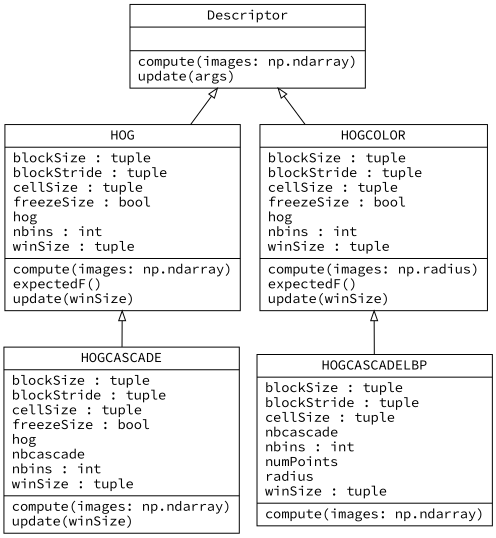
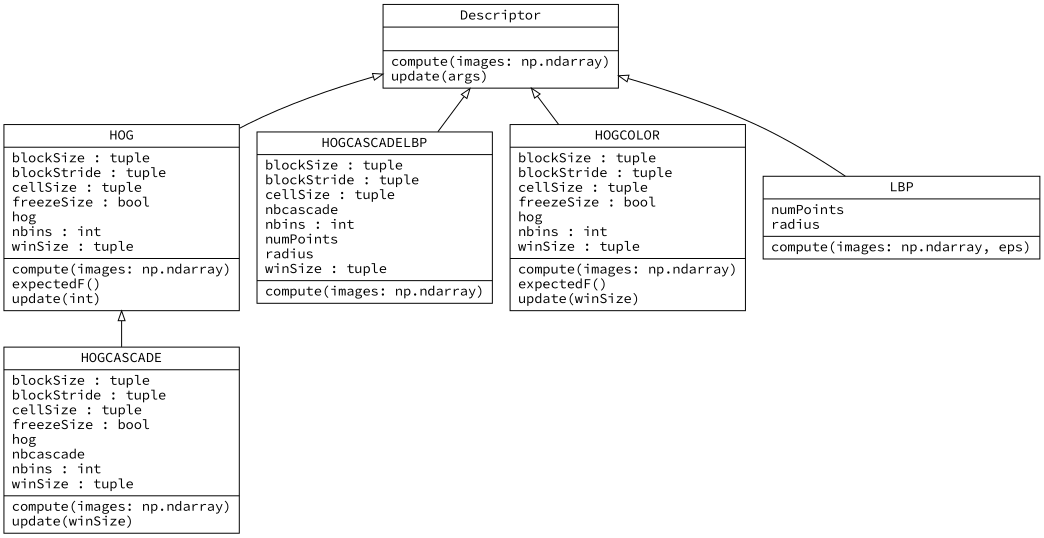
node "LBP": added
node "HOGCOLOR": text "compute(images: np.radius)" -> "compute(images: np.ndarray)"
node "HOG": text "update(winSize)" -> "update(int)"
edge "HOGCASCADELBP" -> "HOGCOLOR": now "HOGCASCADELBP" -> "Descriptor"
